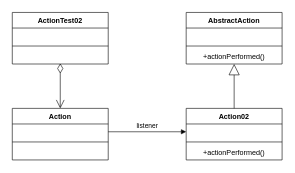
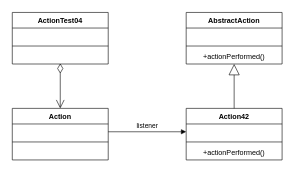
node "ActionTest02": label "ActionTest02" -> "ActionTest04"
node "Action02": label "Action02" -> "Action42"
